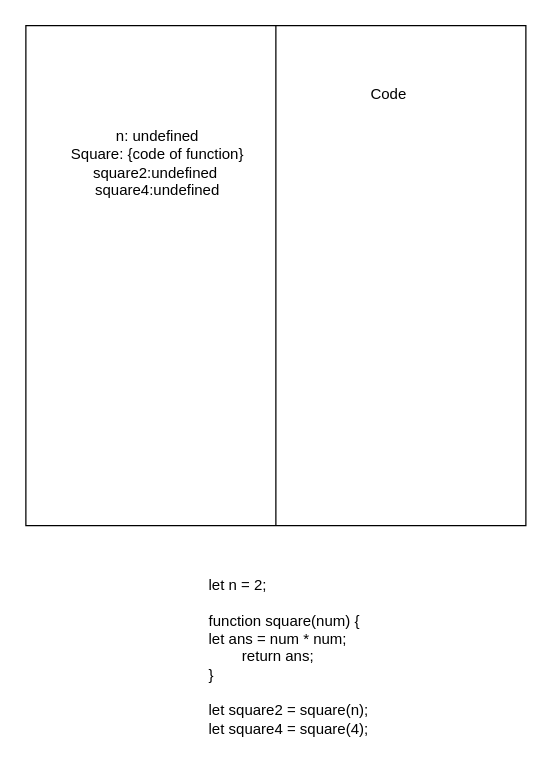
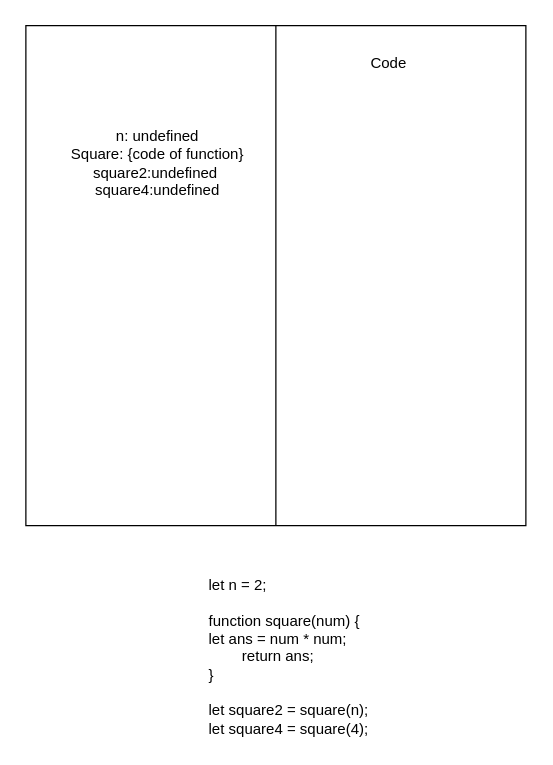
node "Code": moved (388, 94) -> (388, 63)
